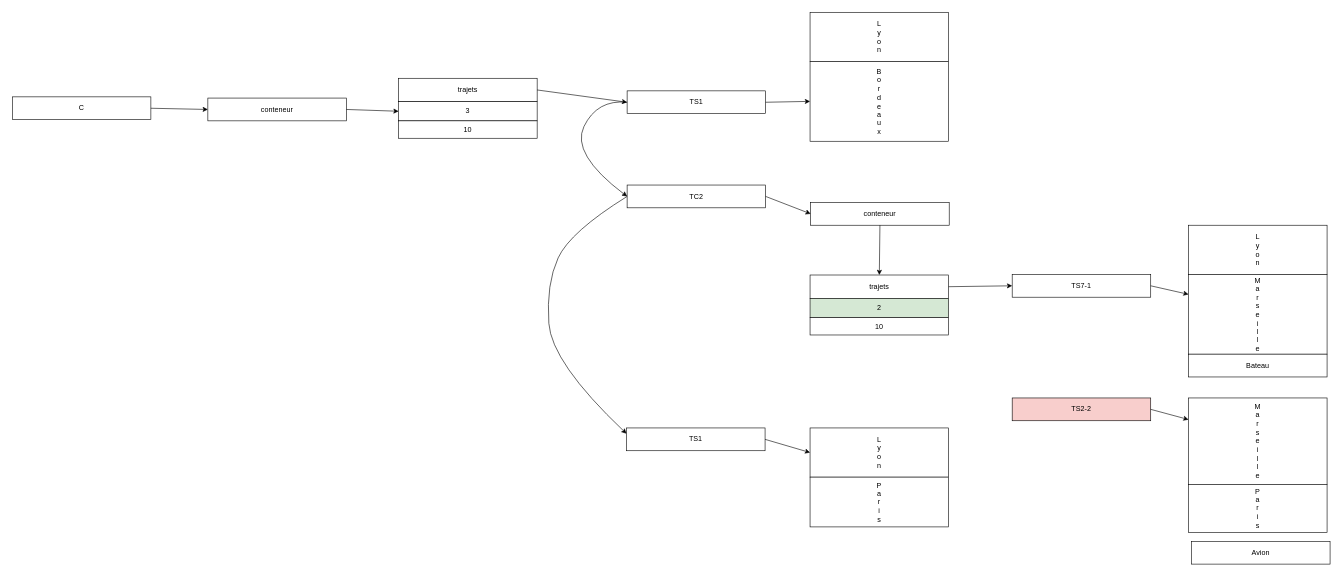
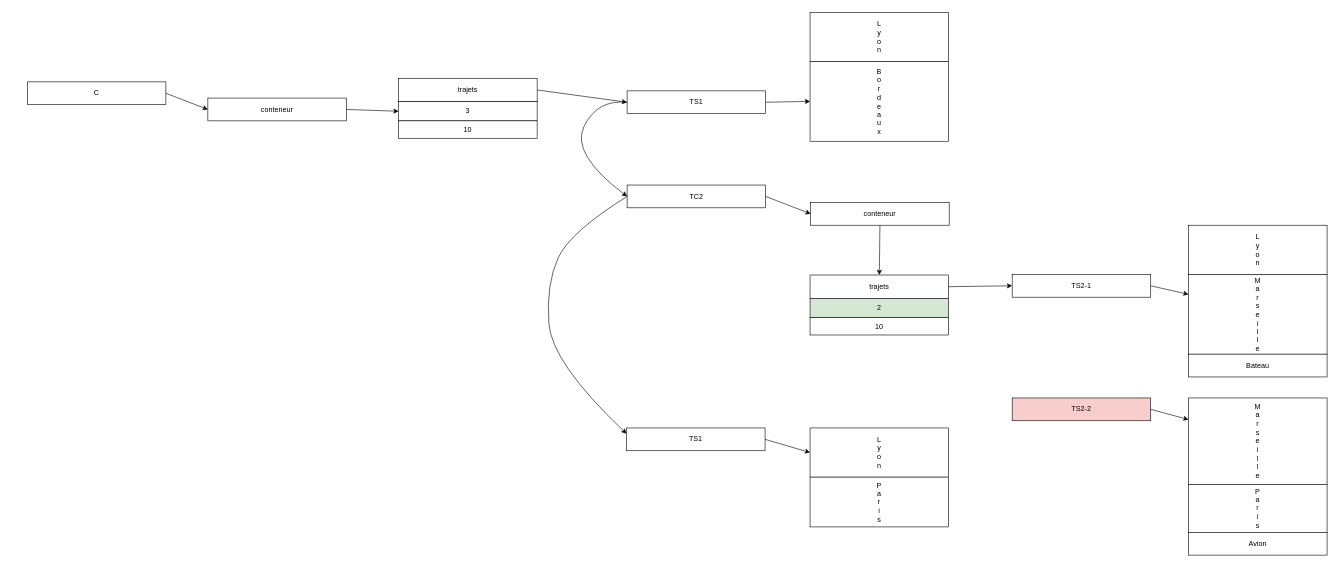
node "C": moved (82, 108) -> (97, 93)
node "TS7-1": label "TS7-1" -> "TS2-1"
node "Avion": moved (1261, 553) -> (1258, 544)
